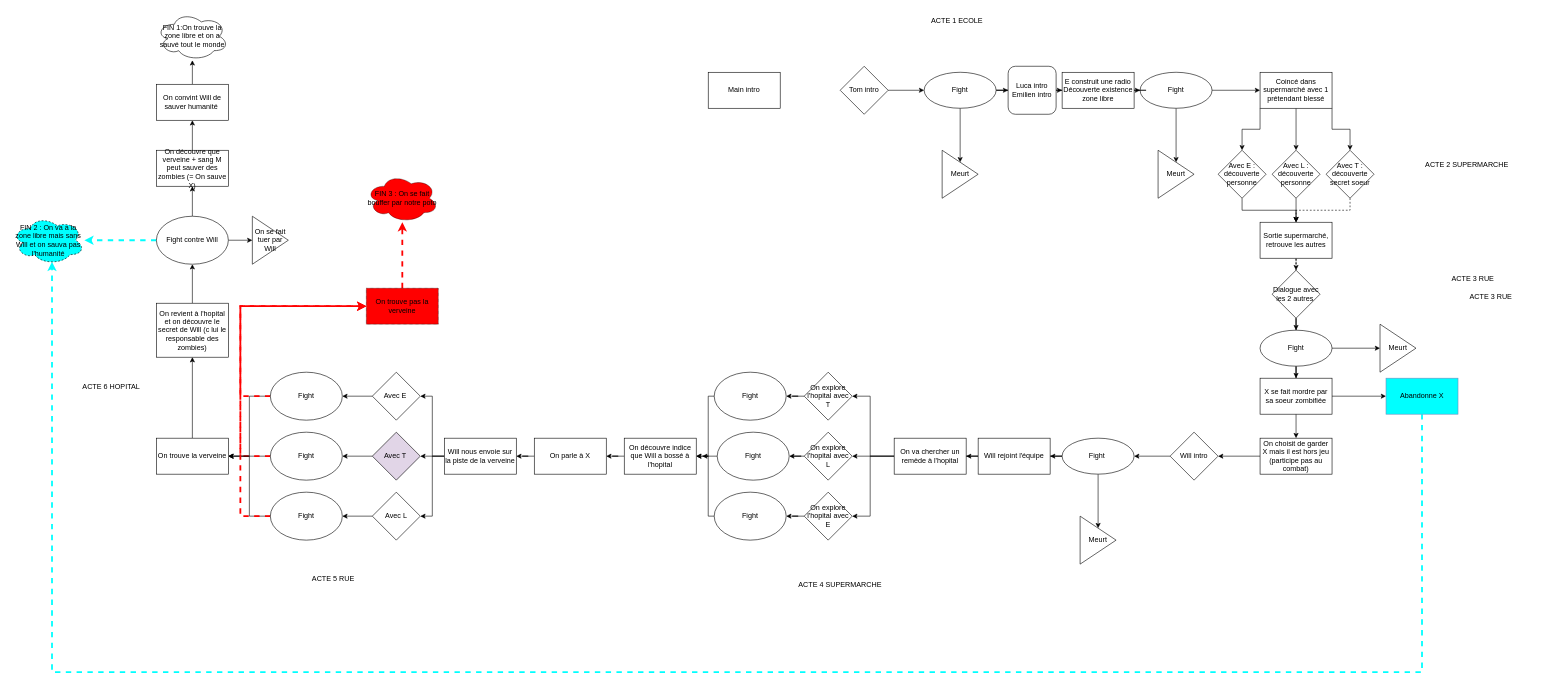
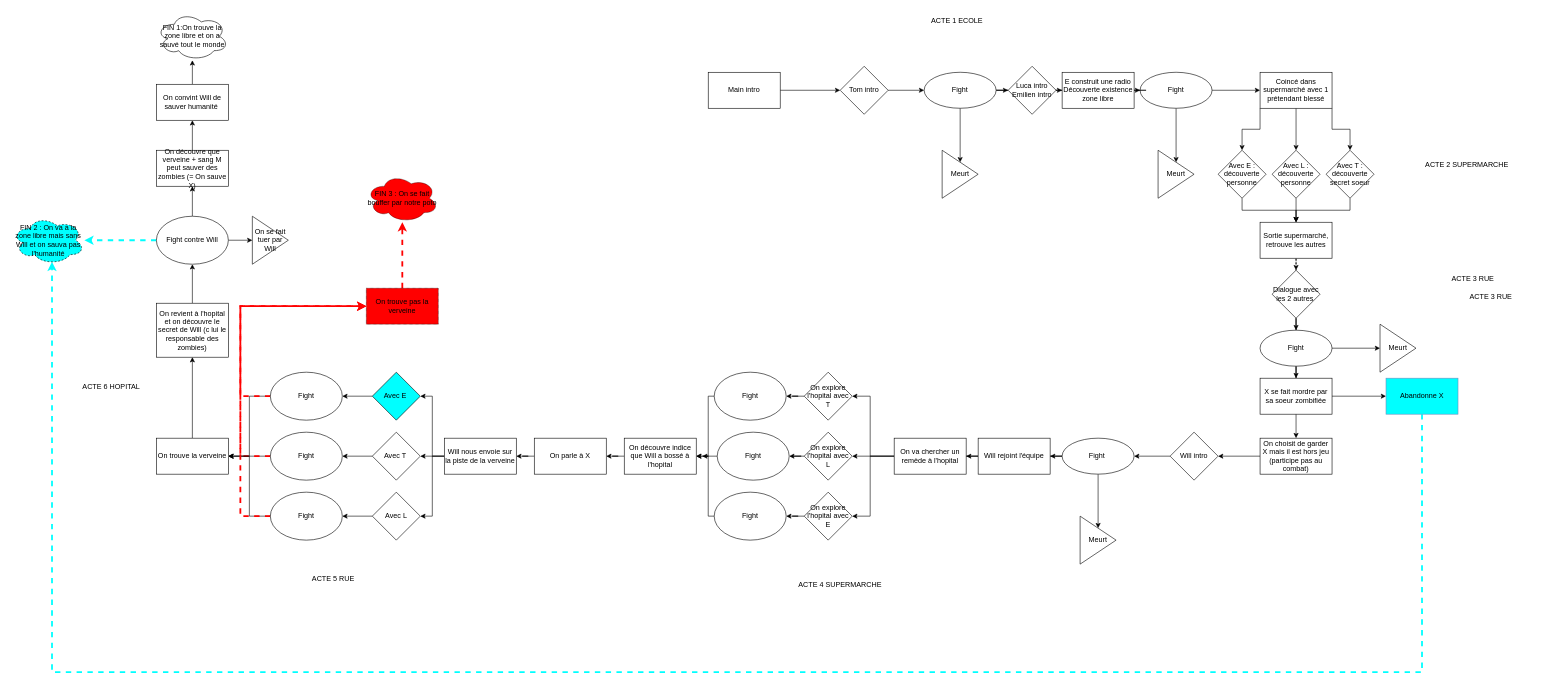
edge "Main intro" -> "Tom intro": added
node "Luca intro Emilien intro": shape rounded rectangle -> diamond
edge "Avec T : découverte secret soeur" -> "Sortie supermarché, retrouve les autres": style dashed -> solid
node "Avec E": fillcolor #ffffff -> #00ffff
node "Avec T": fillcolor #e1d5e7 -> #ffffff
